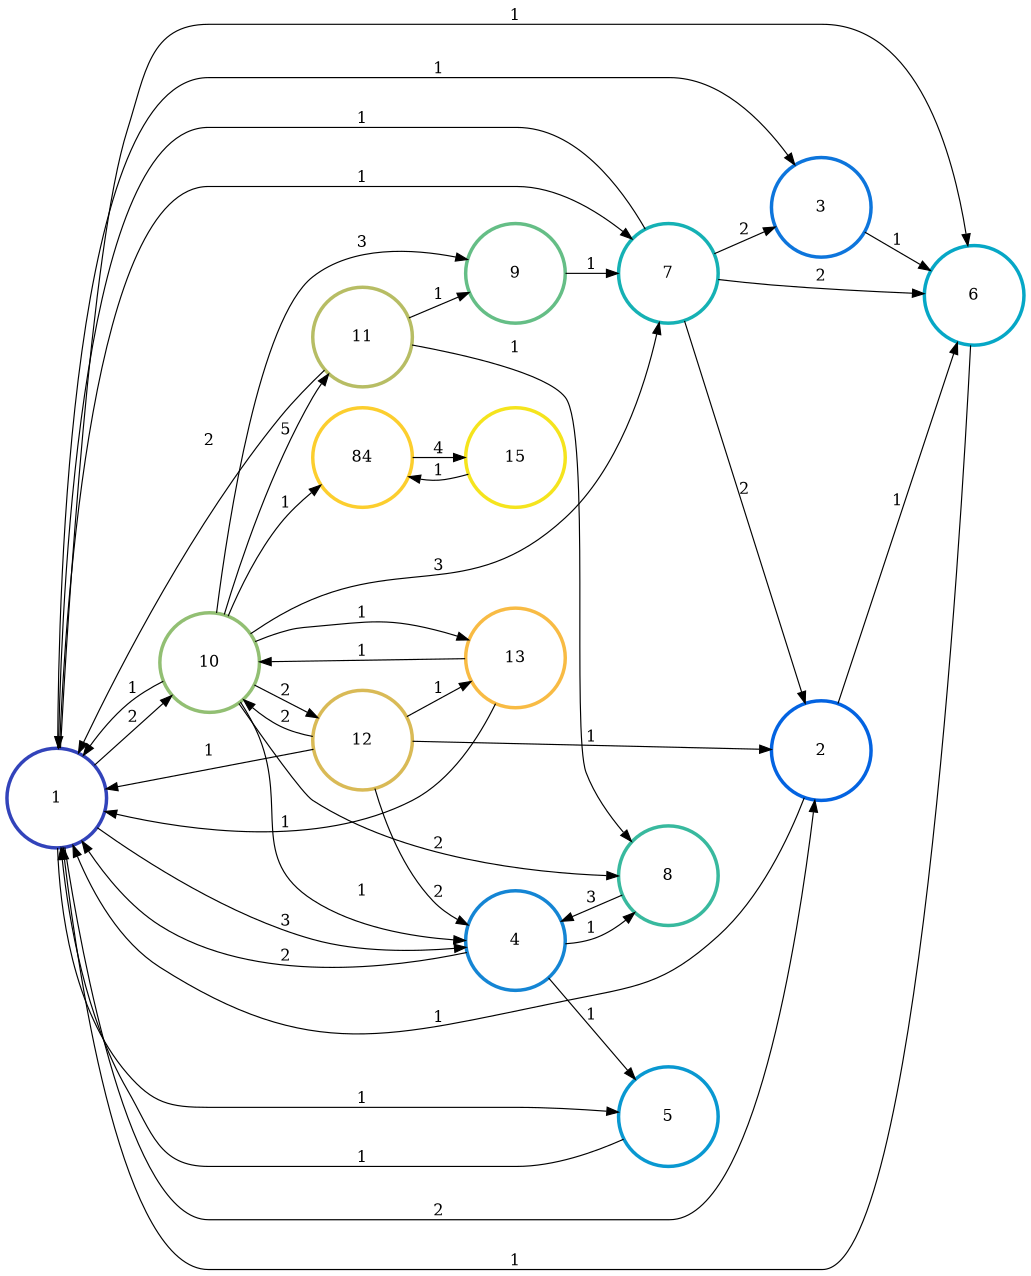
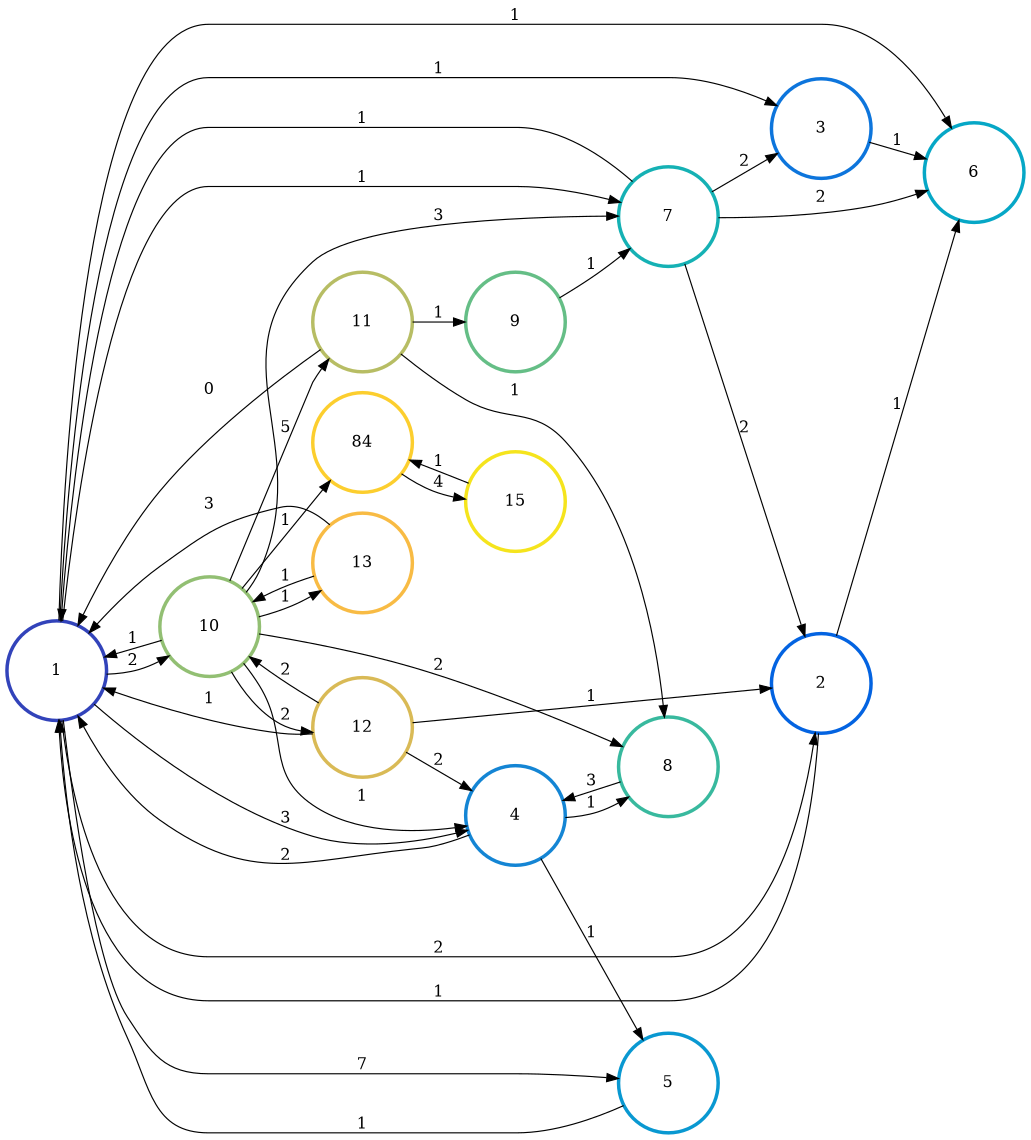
edge "10" -> "9": removed, label "3"
edge "11" -> "1": label "2" -> "0"
edge "12" -> "13": removed, label "1"
edge "13" -> "1": label "1" -> "3"
edge "1" -> "5": label "1" -> "7"
edge "6" -> "1": removed, label "1"
